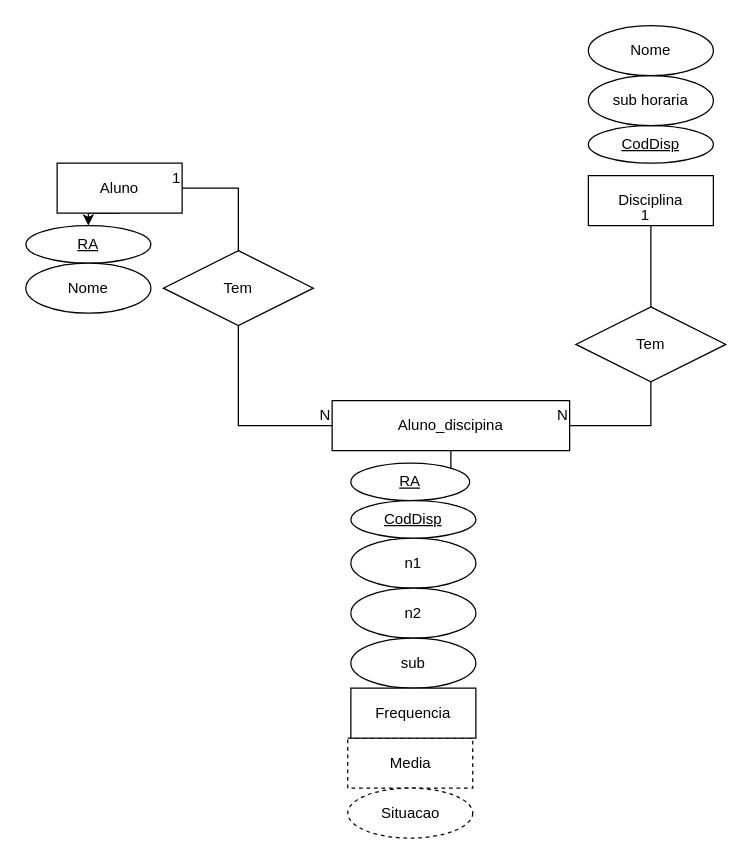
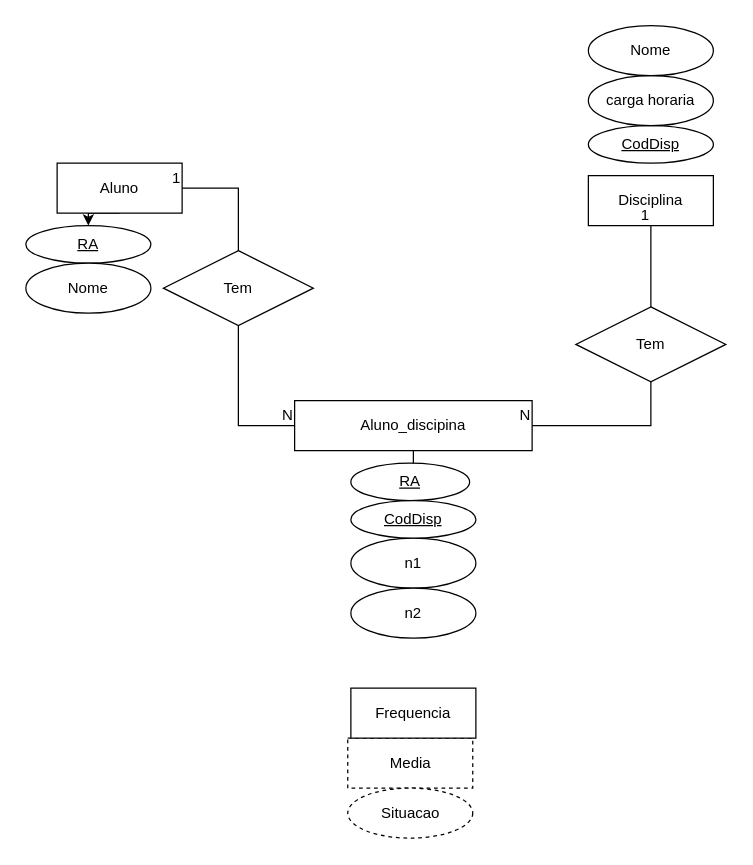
node "sub horaria": label "sub horaria" -> "carga horaria"
node "Aluno_discipina": moved (451, 426) -> (413, 426)
node "sub": removed
